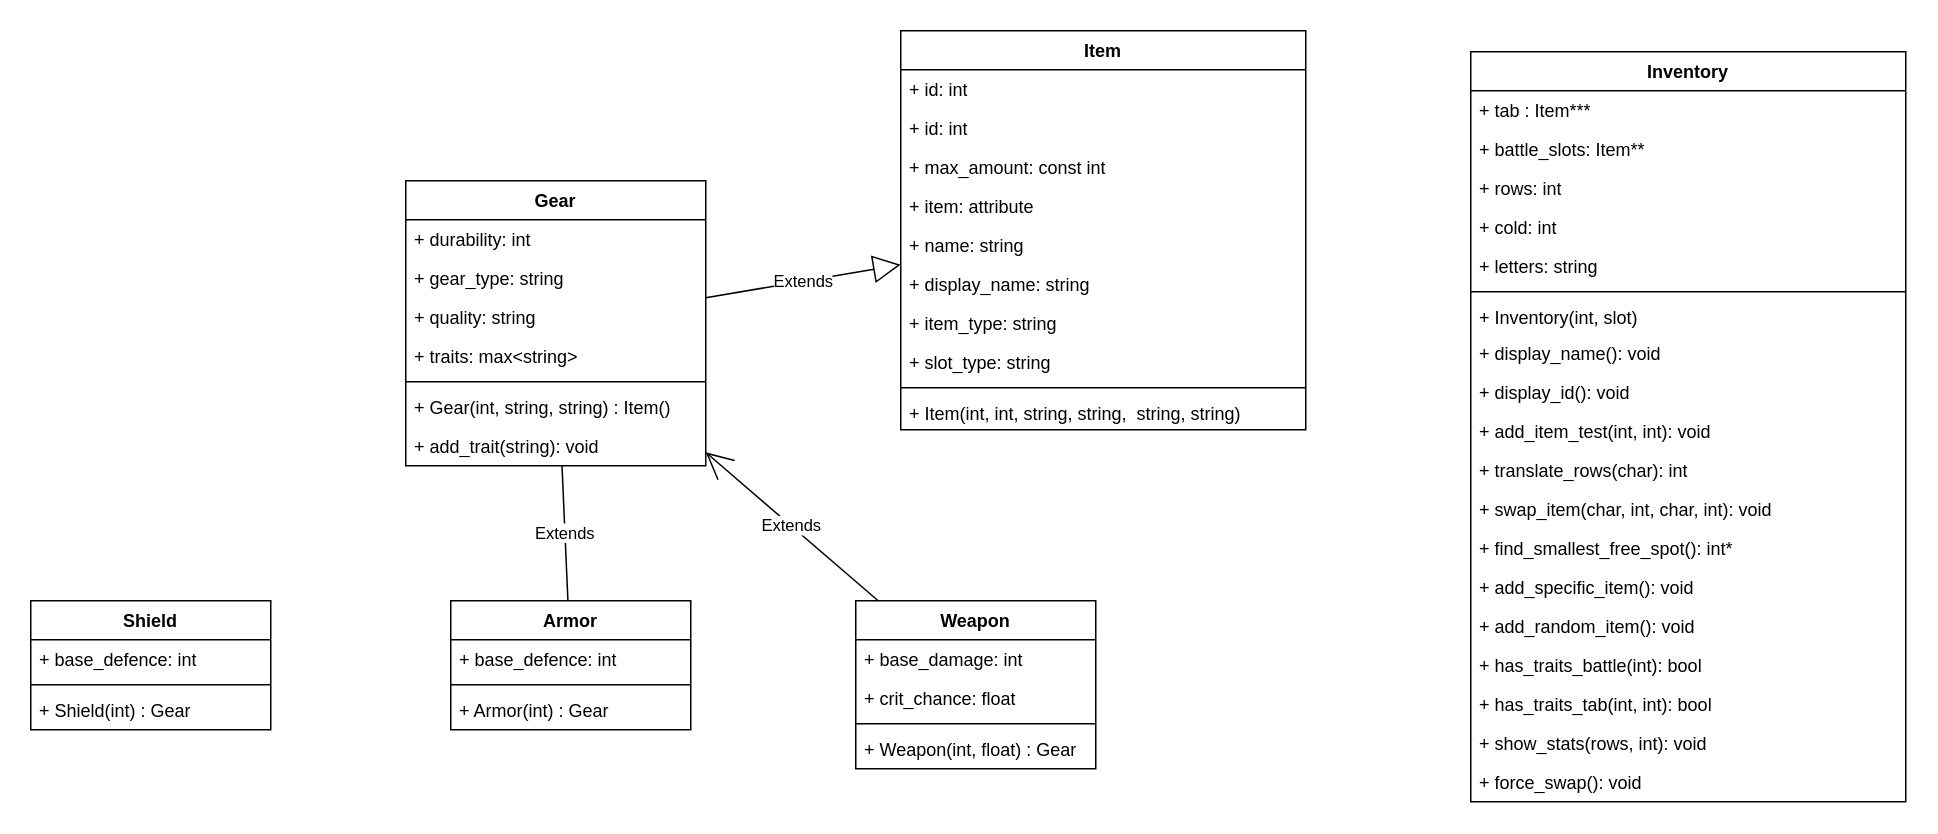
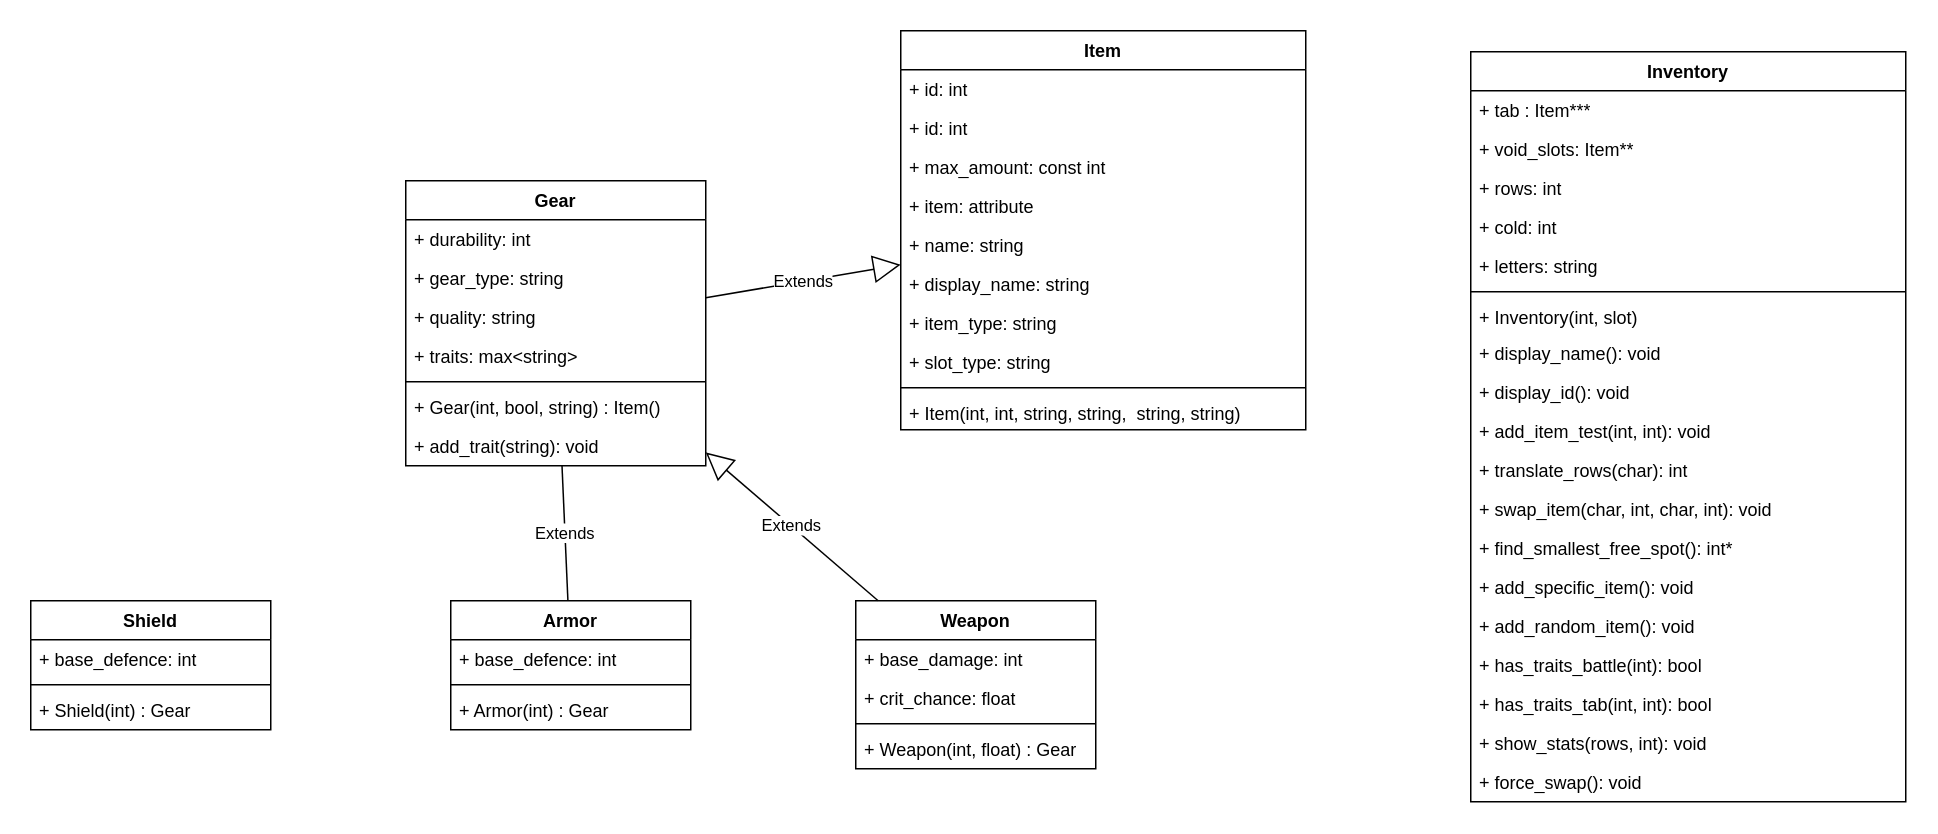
node "+ battle_slots: Item**": label "+ battle_slots: Item**" -> "+ void_slots: Item**"
node "+ Gear(int, string, string) : Item()": label "+ Gear(int, string, string) : Item()" -> "+ Gear(int, bool, string) : Item()"
edge "Weapon" -> "Gear": arrowhead open -> block
